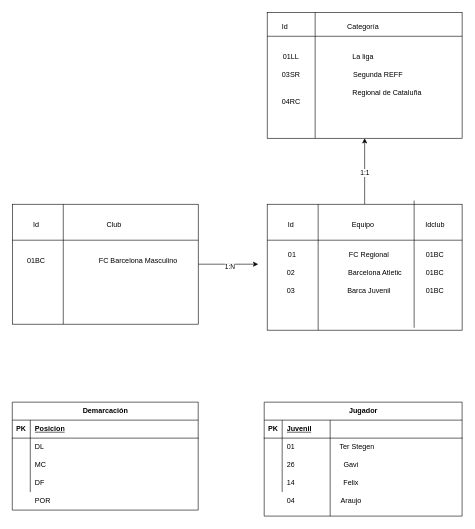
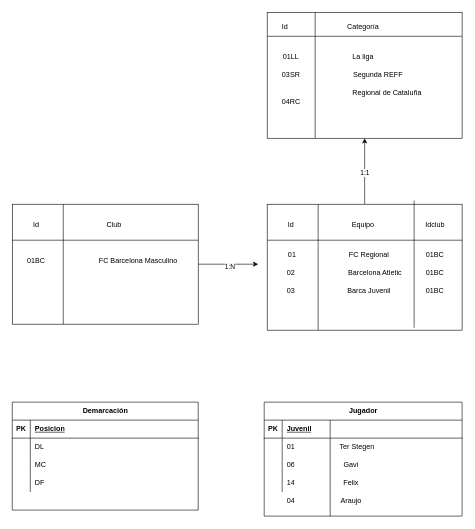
node "26": label "26" -> "06"
node "POR": removed
